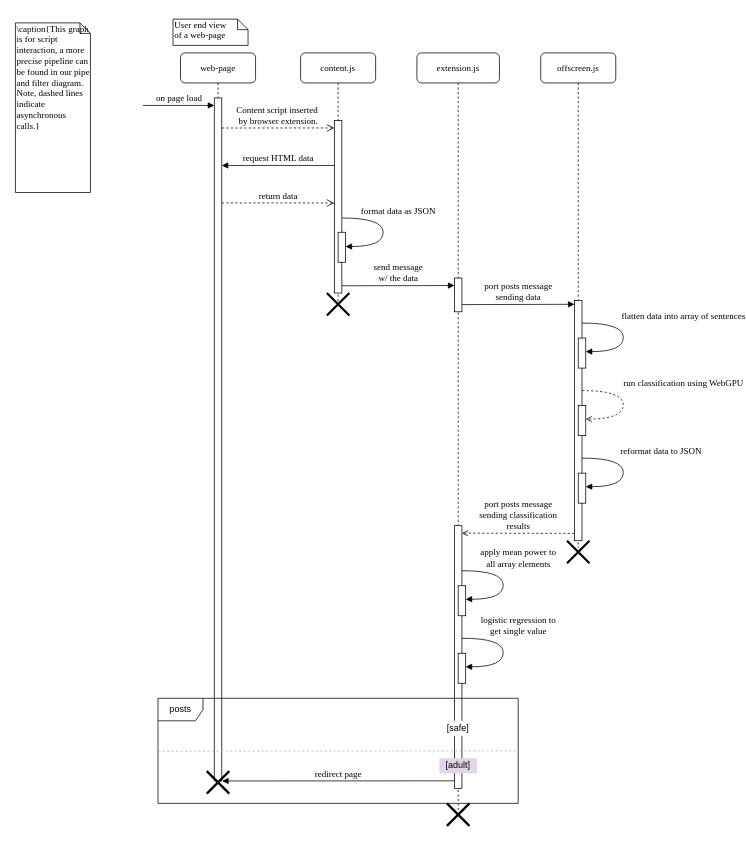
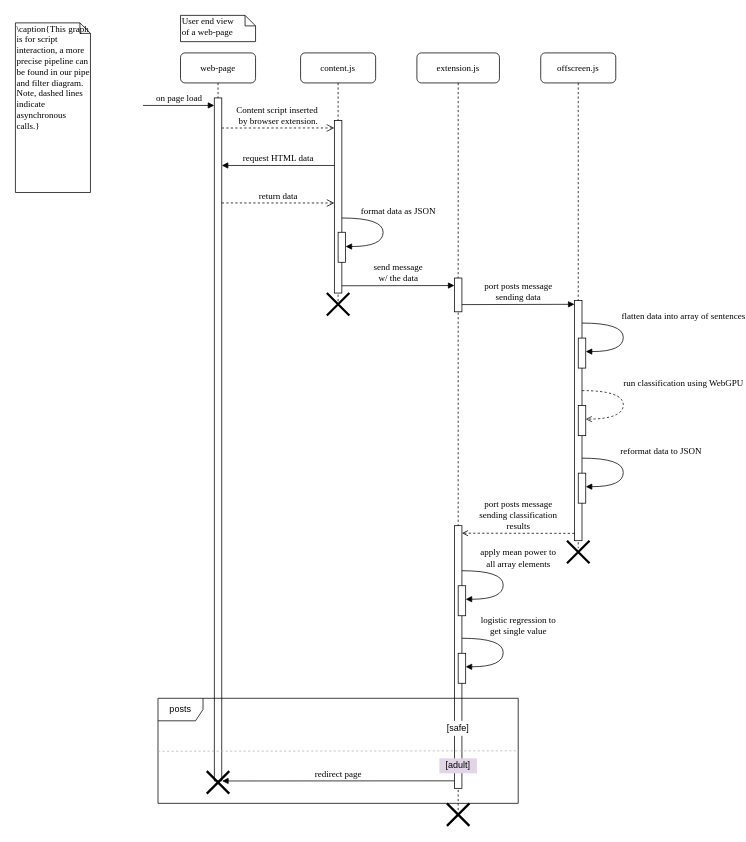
node "User end view of a web-page": moved (210, 32) -> (218, 29)
